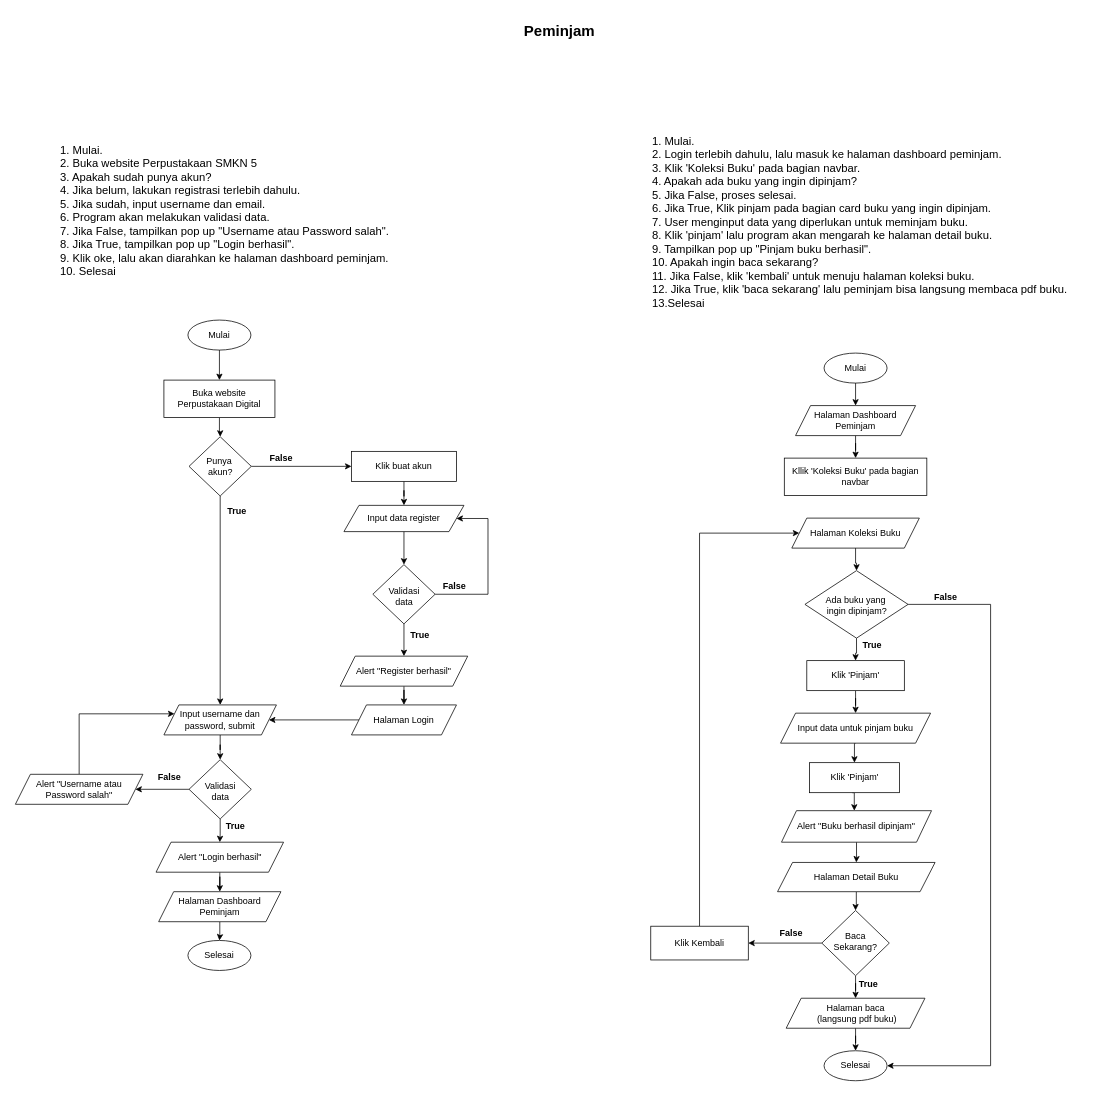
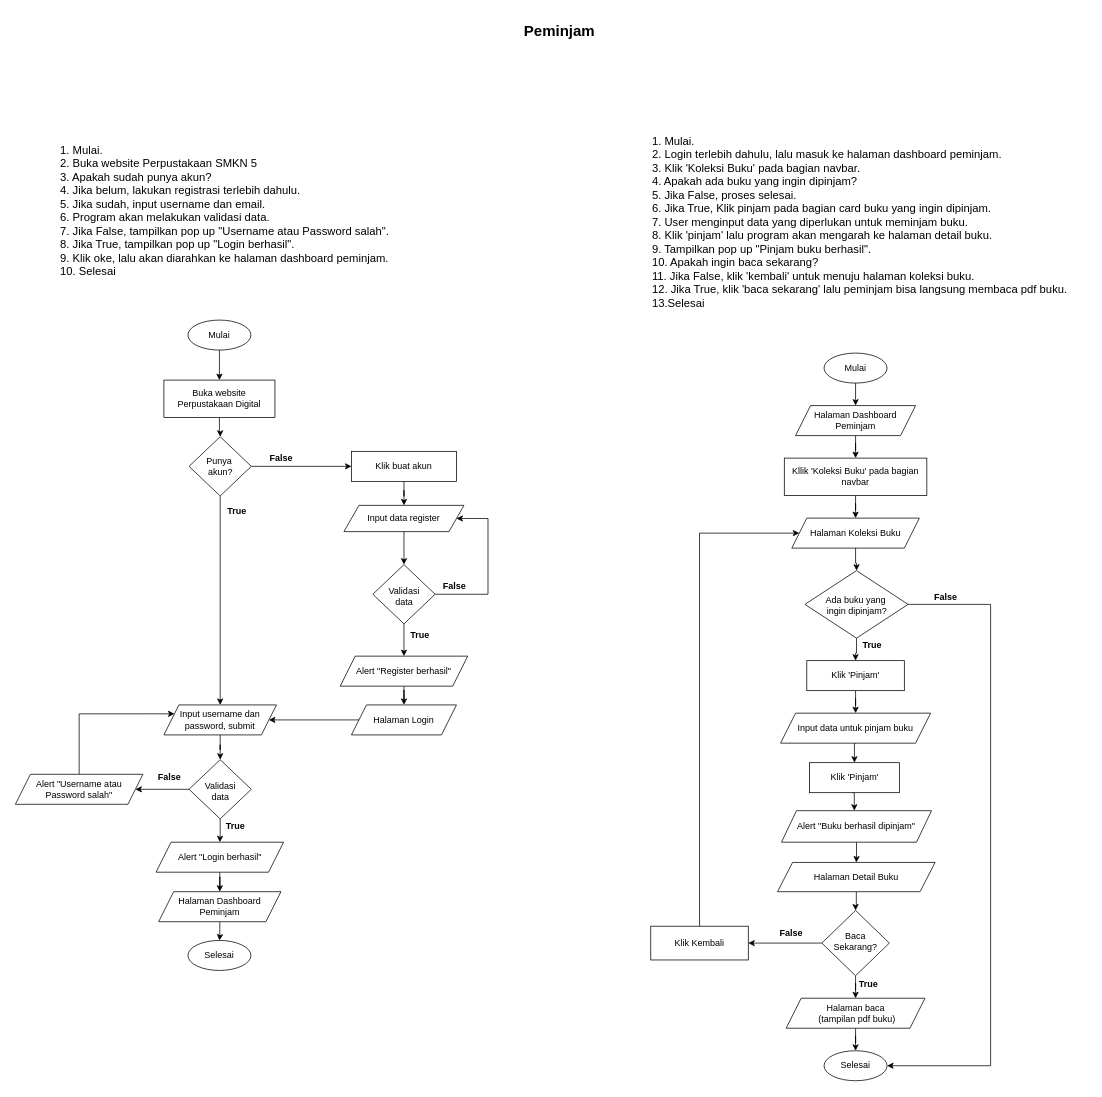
edge "Kllik 'Koleksi Buku' pada bagian navbar" -> "Halaman Koleksi Buku": added
node "Halaman baca (langsung pdf buku)": label "Halaman baca (langsung pdf buku)" -> "Halaman baca (tampilan pdf buku)"
